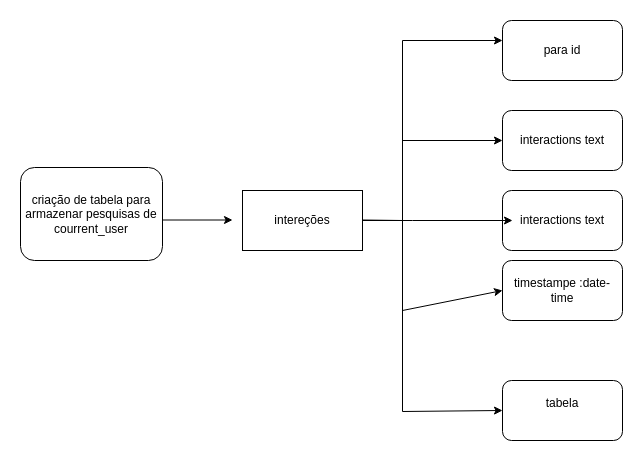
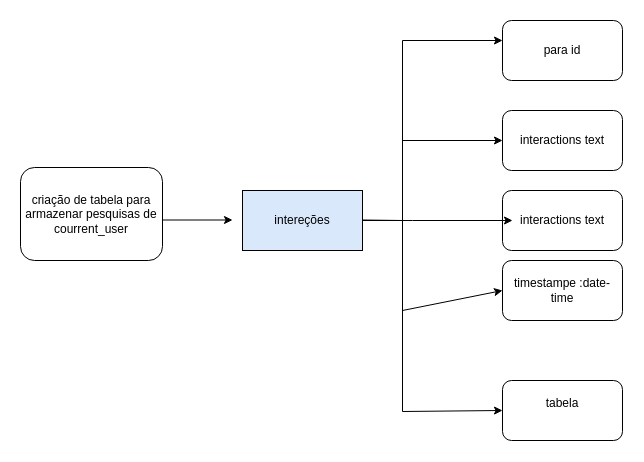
node "intereções": fillcolor #ffffff -> #dae8fc
